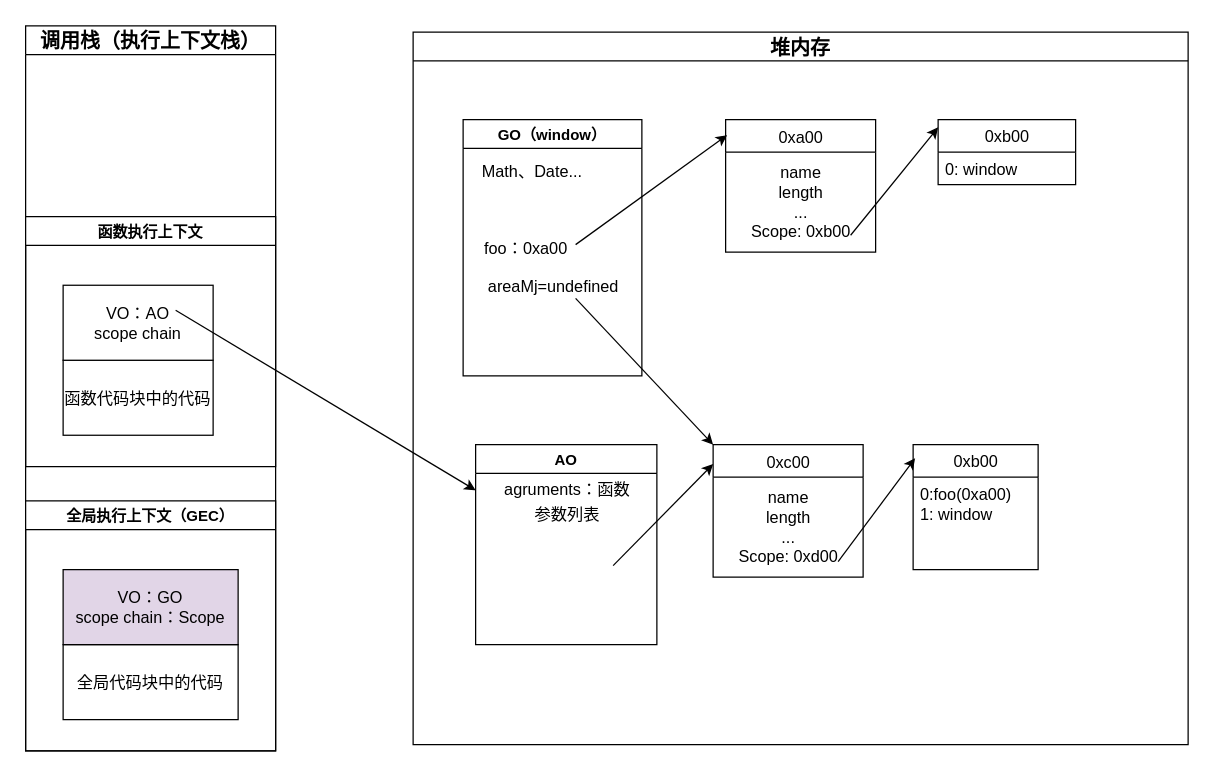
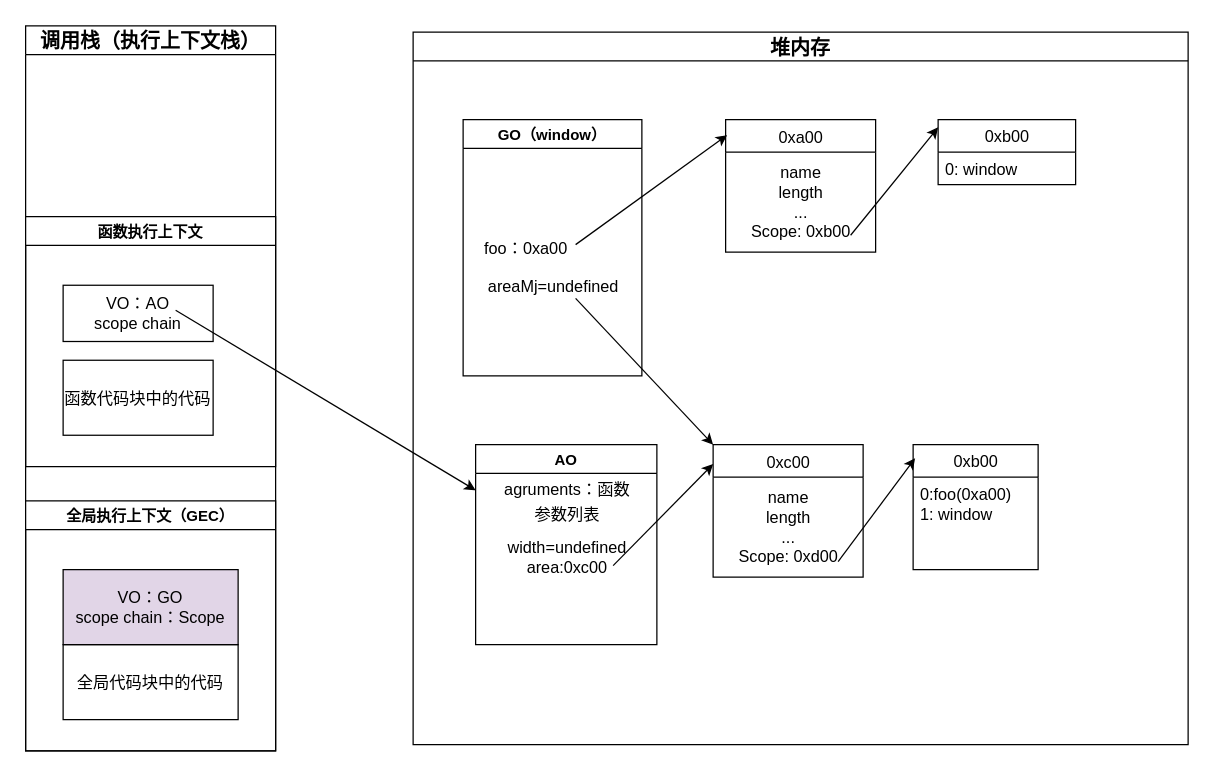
node "Math、Date...": removed
node "VO：AO scope chain": size 150x75 -> 150x56
node "width=undefined area:0xc00": added
